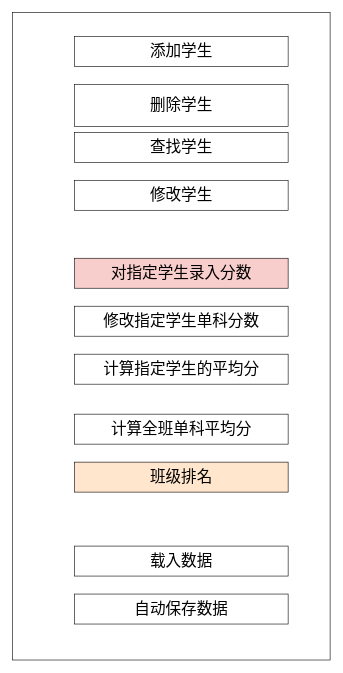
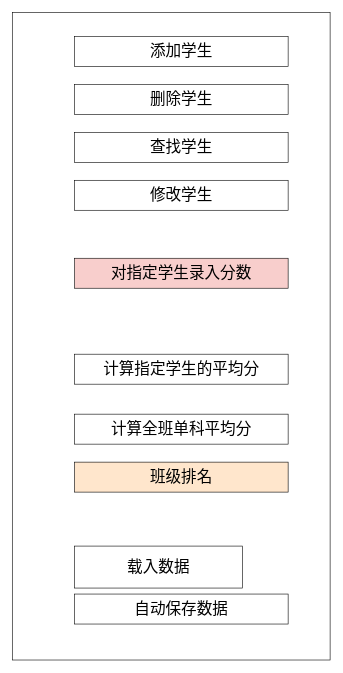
node "删除学生": size 214x42 -> 214x30
node "修改指定学生单科分数": removed
node "载入数据": size 214x30 -> 168x42
